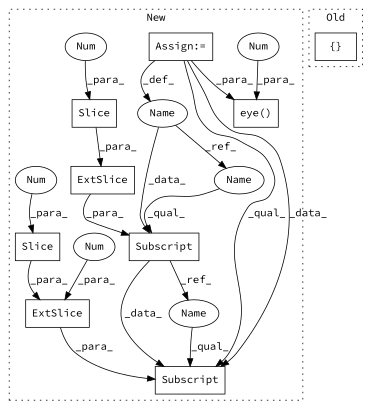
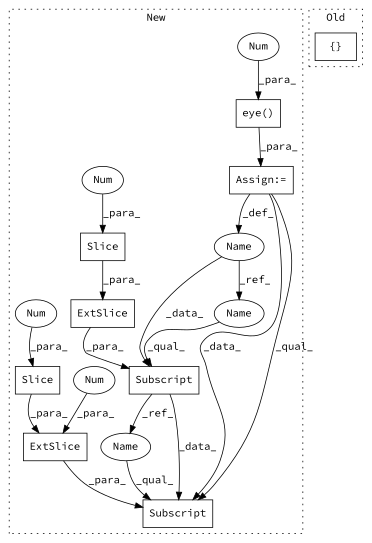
edge "Assign:=" -> "eye()": reversed
